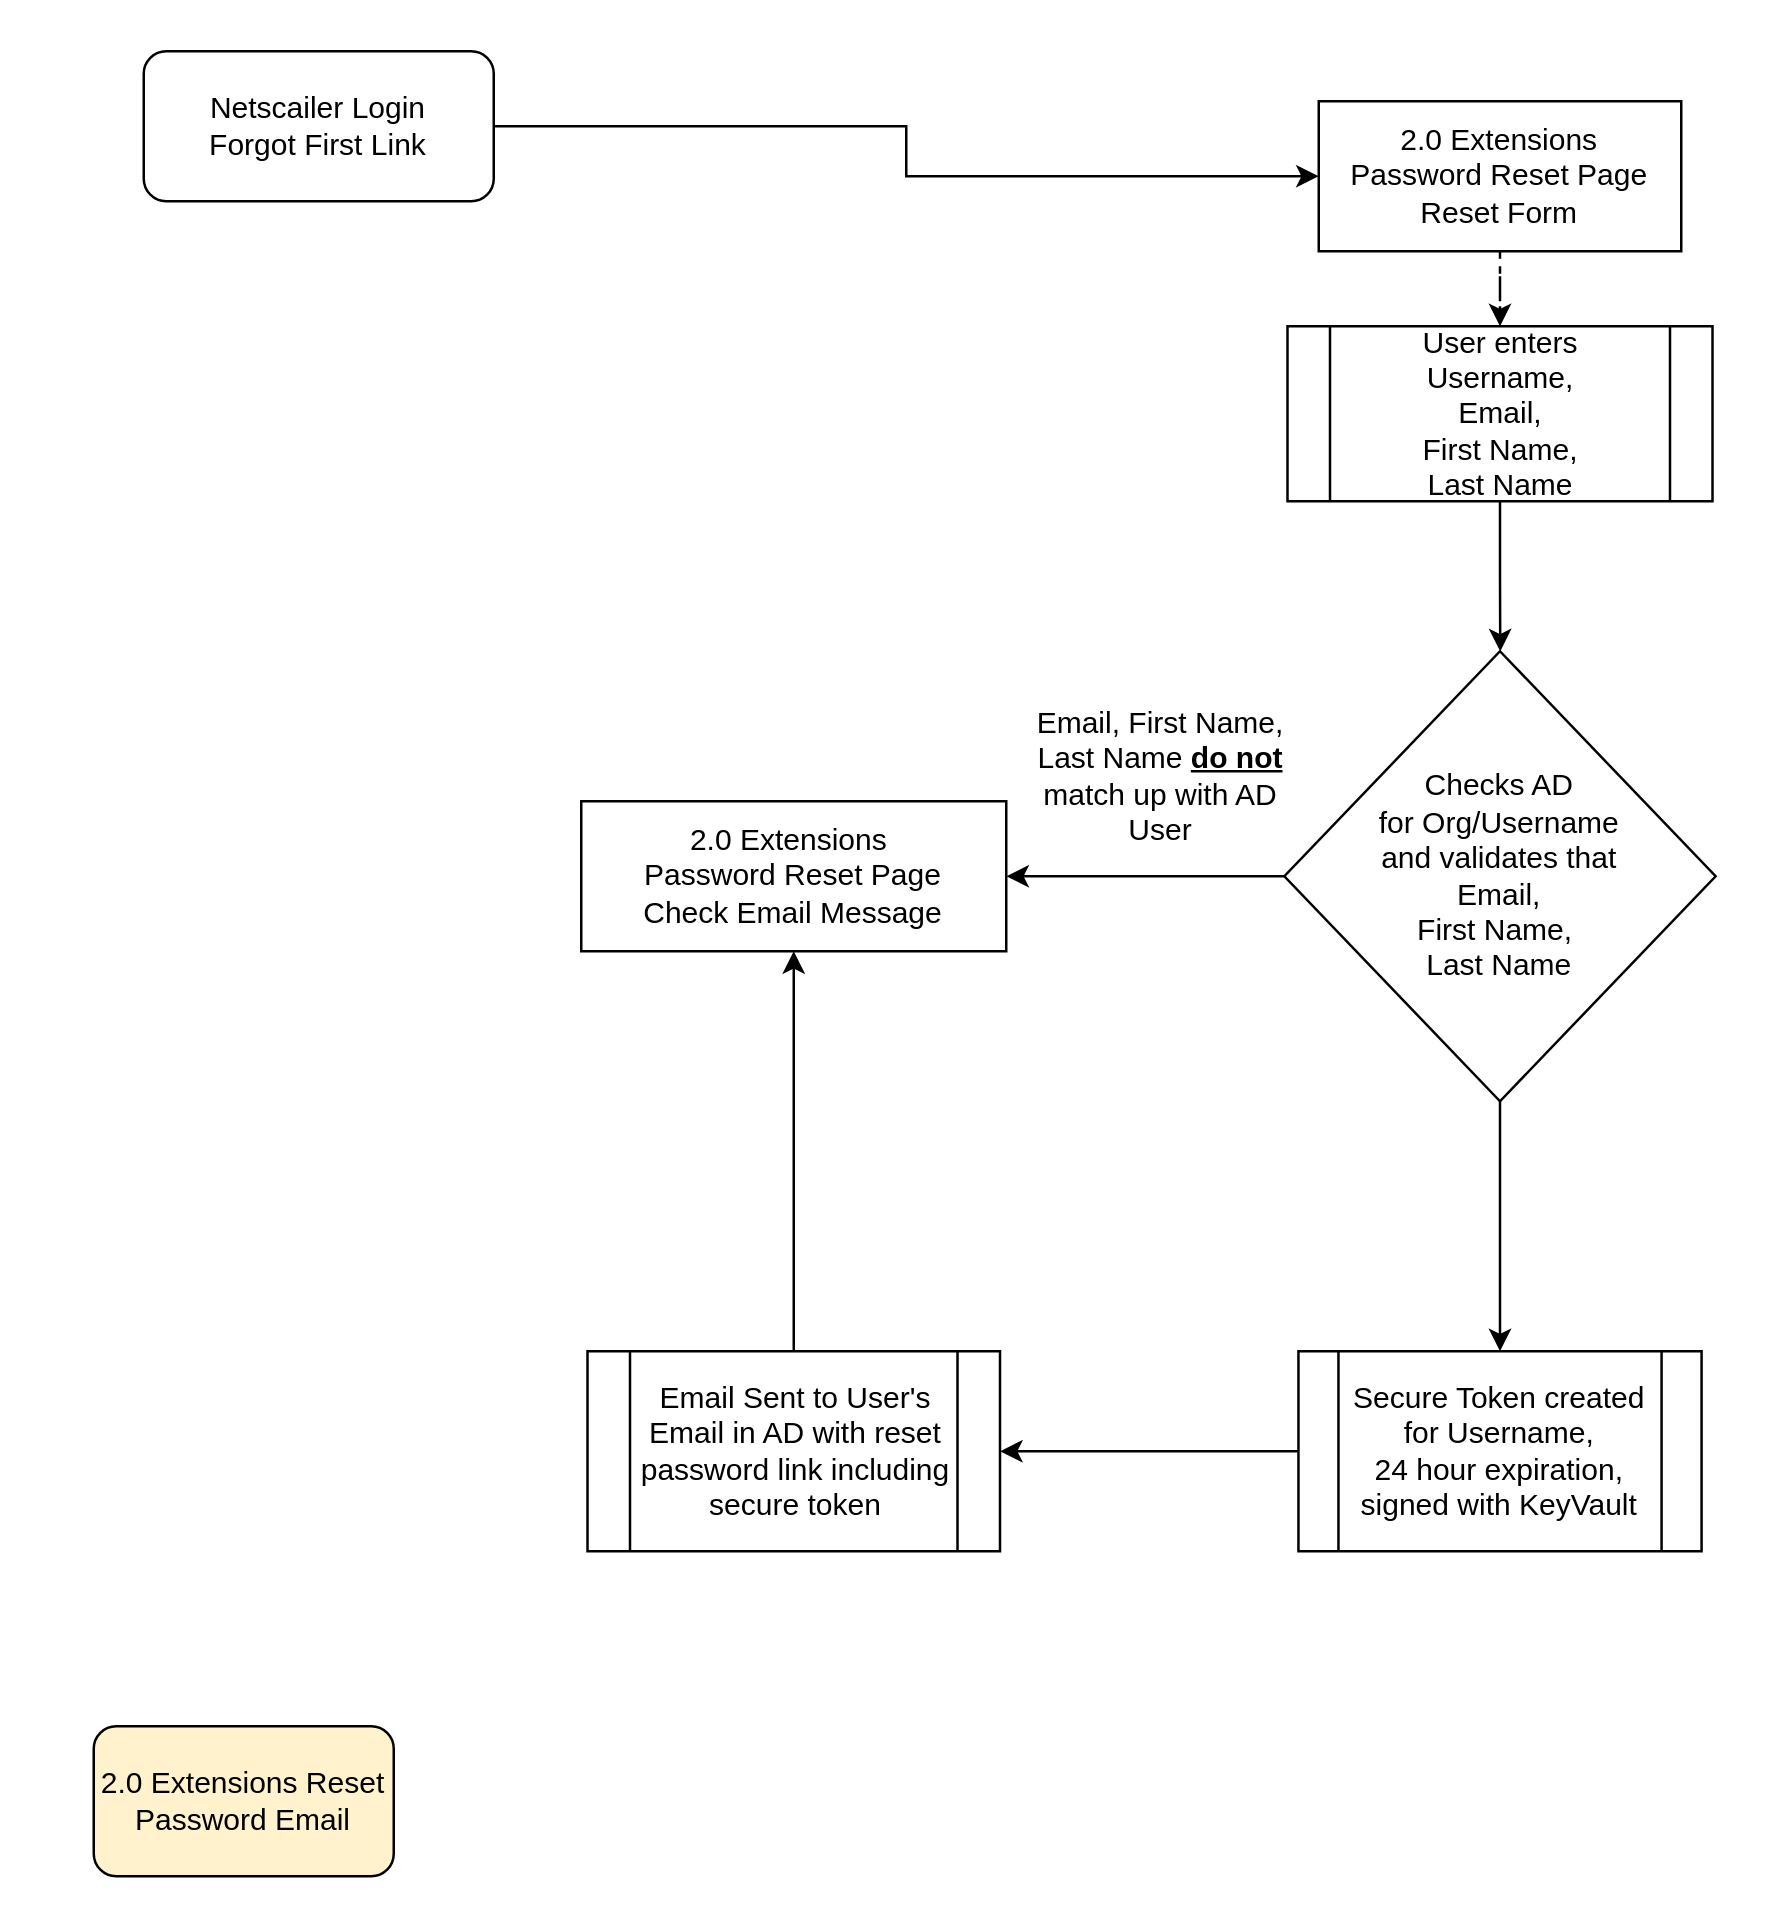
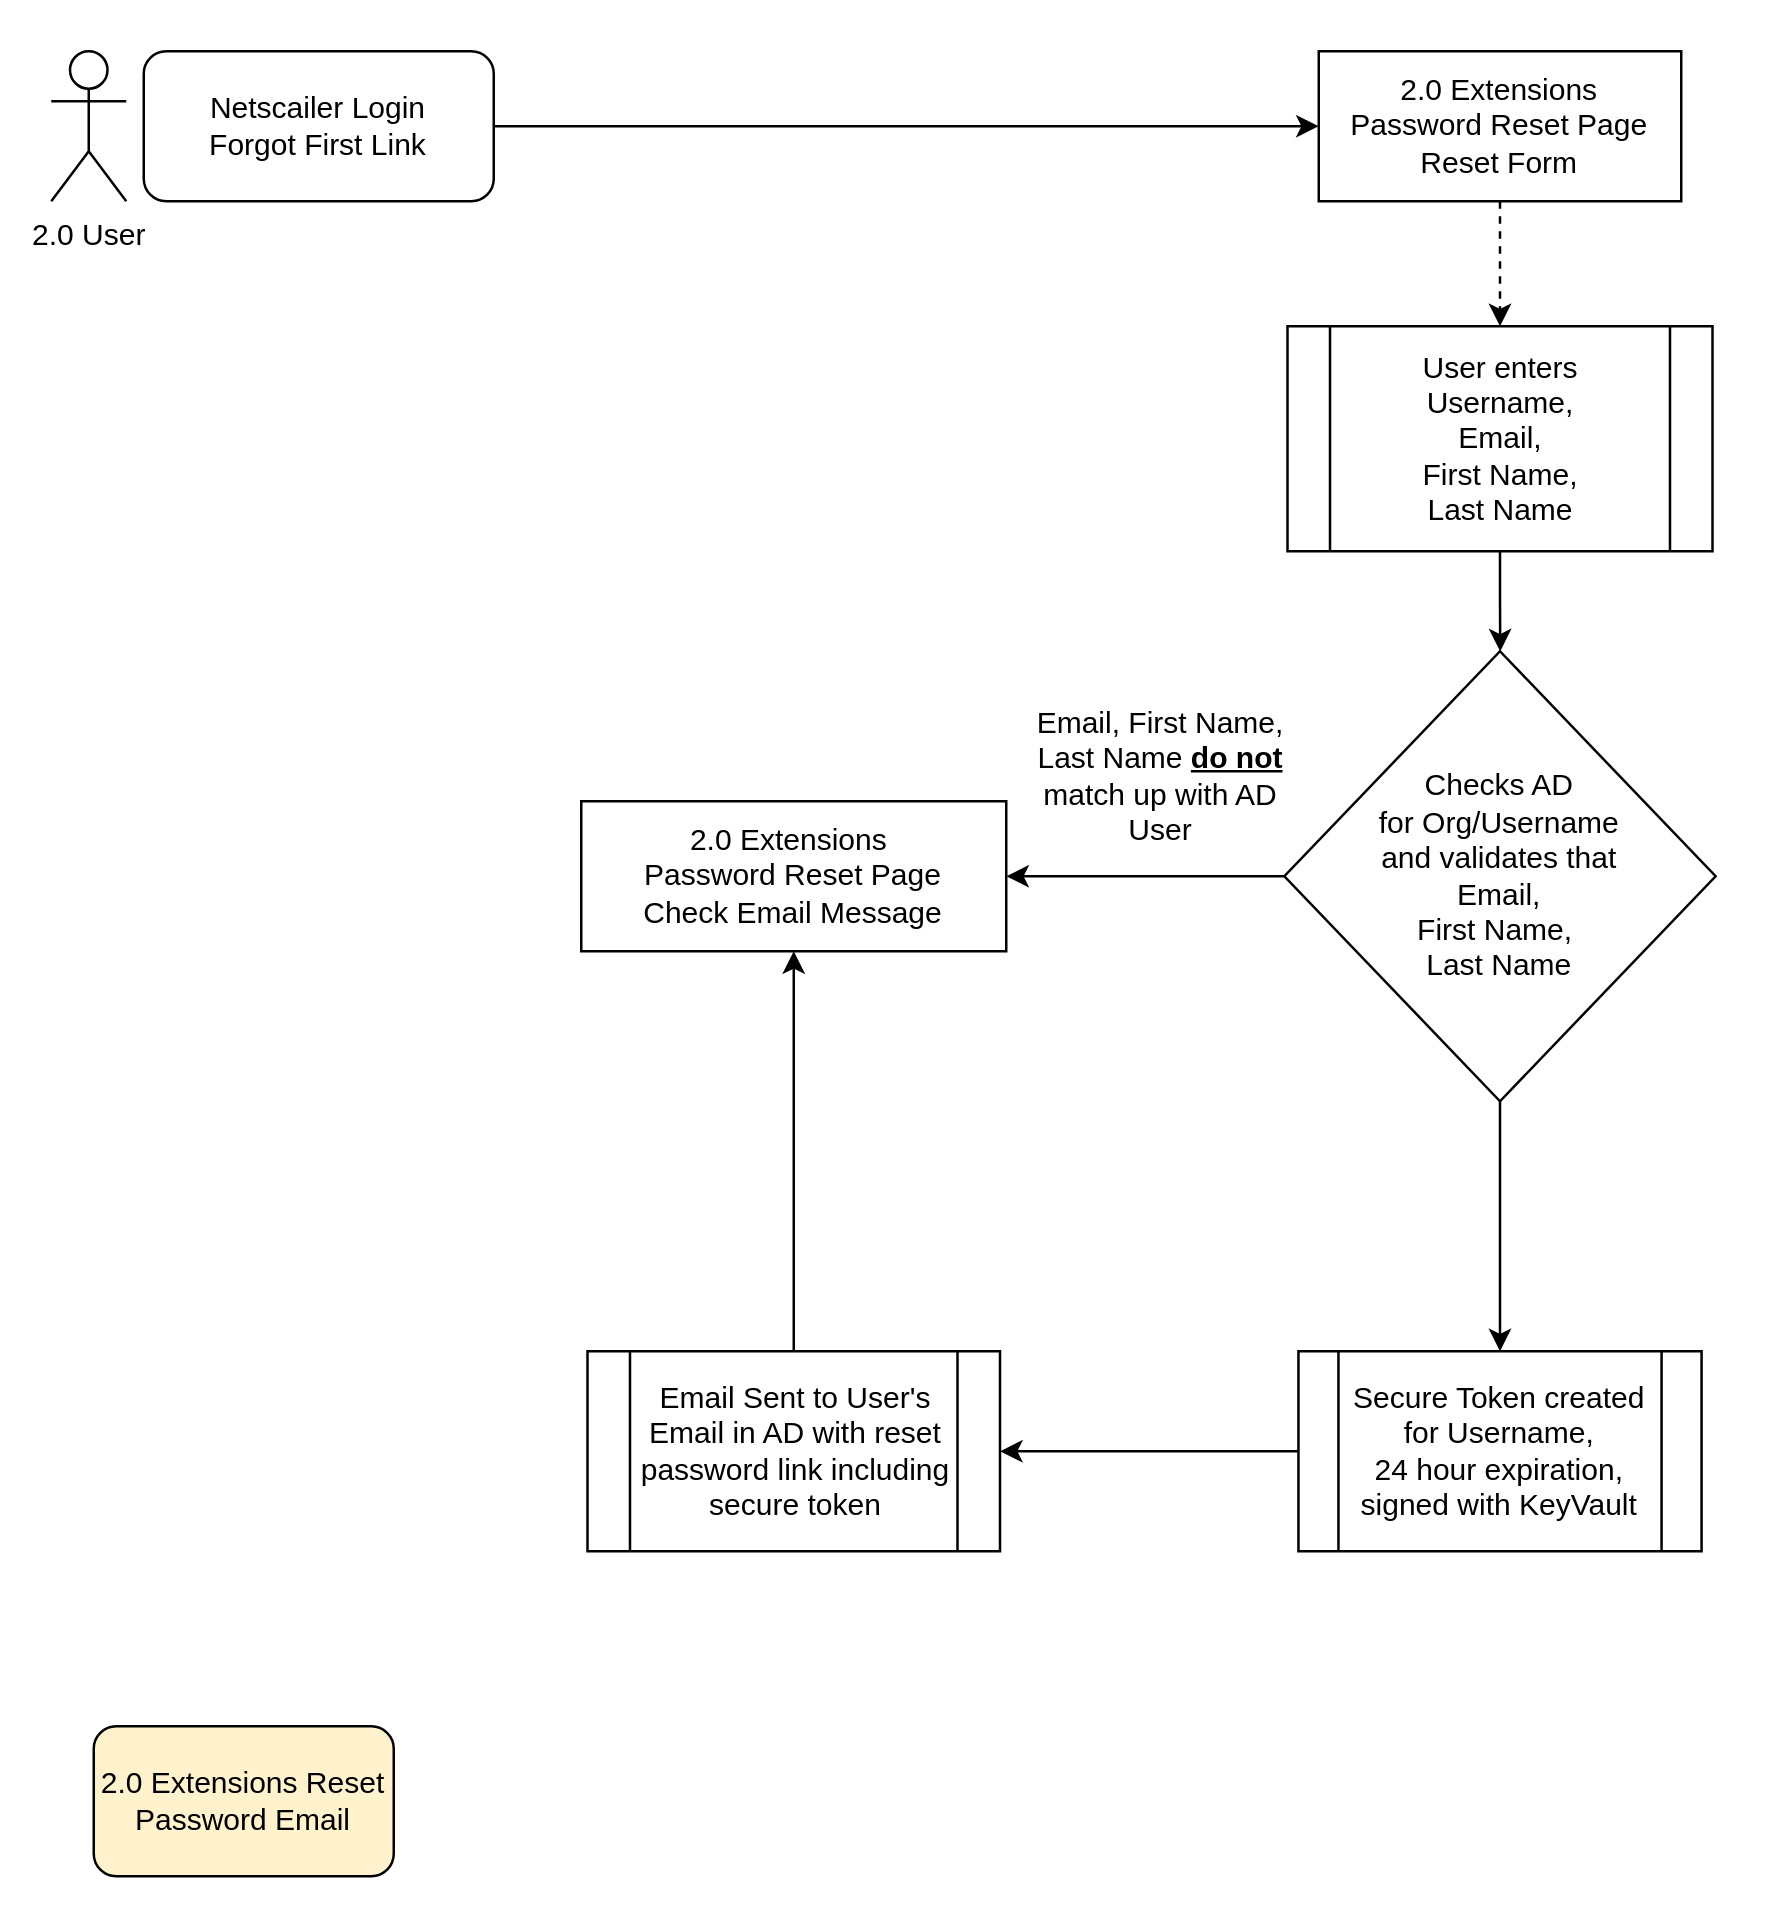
node "2.0 User": added
node "2.0 Extensions Password Reset Page Reset Form": moved (1500, 176) -> (1500, 126)
node "User enters Username, Email, First Name, Last Name": size 425x175 -> 425x225
